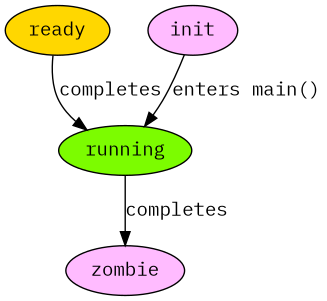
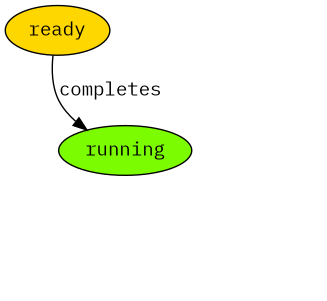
node "init": removed
node "zombie": removed
